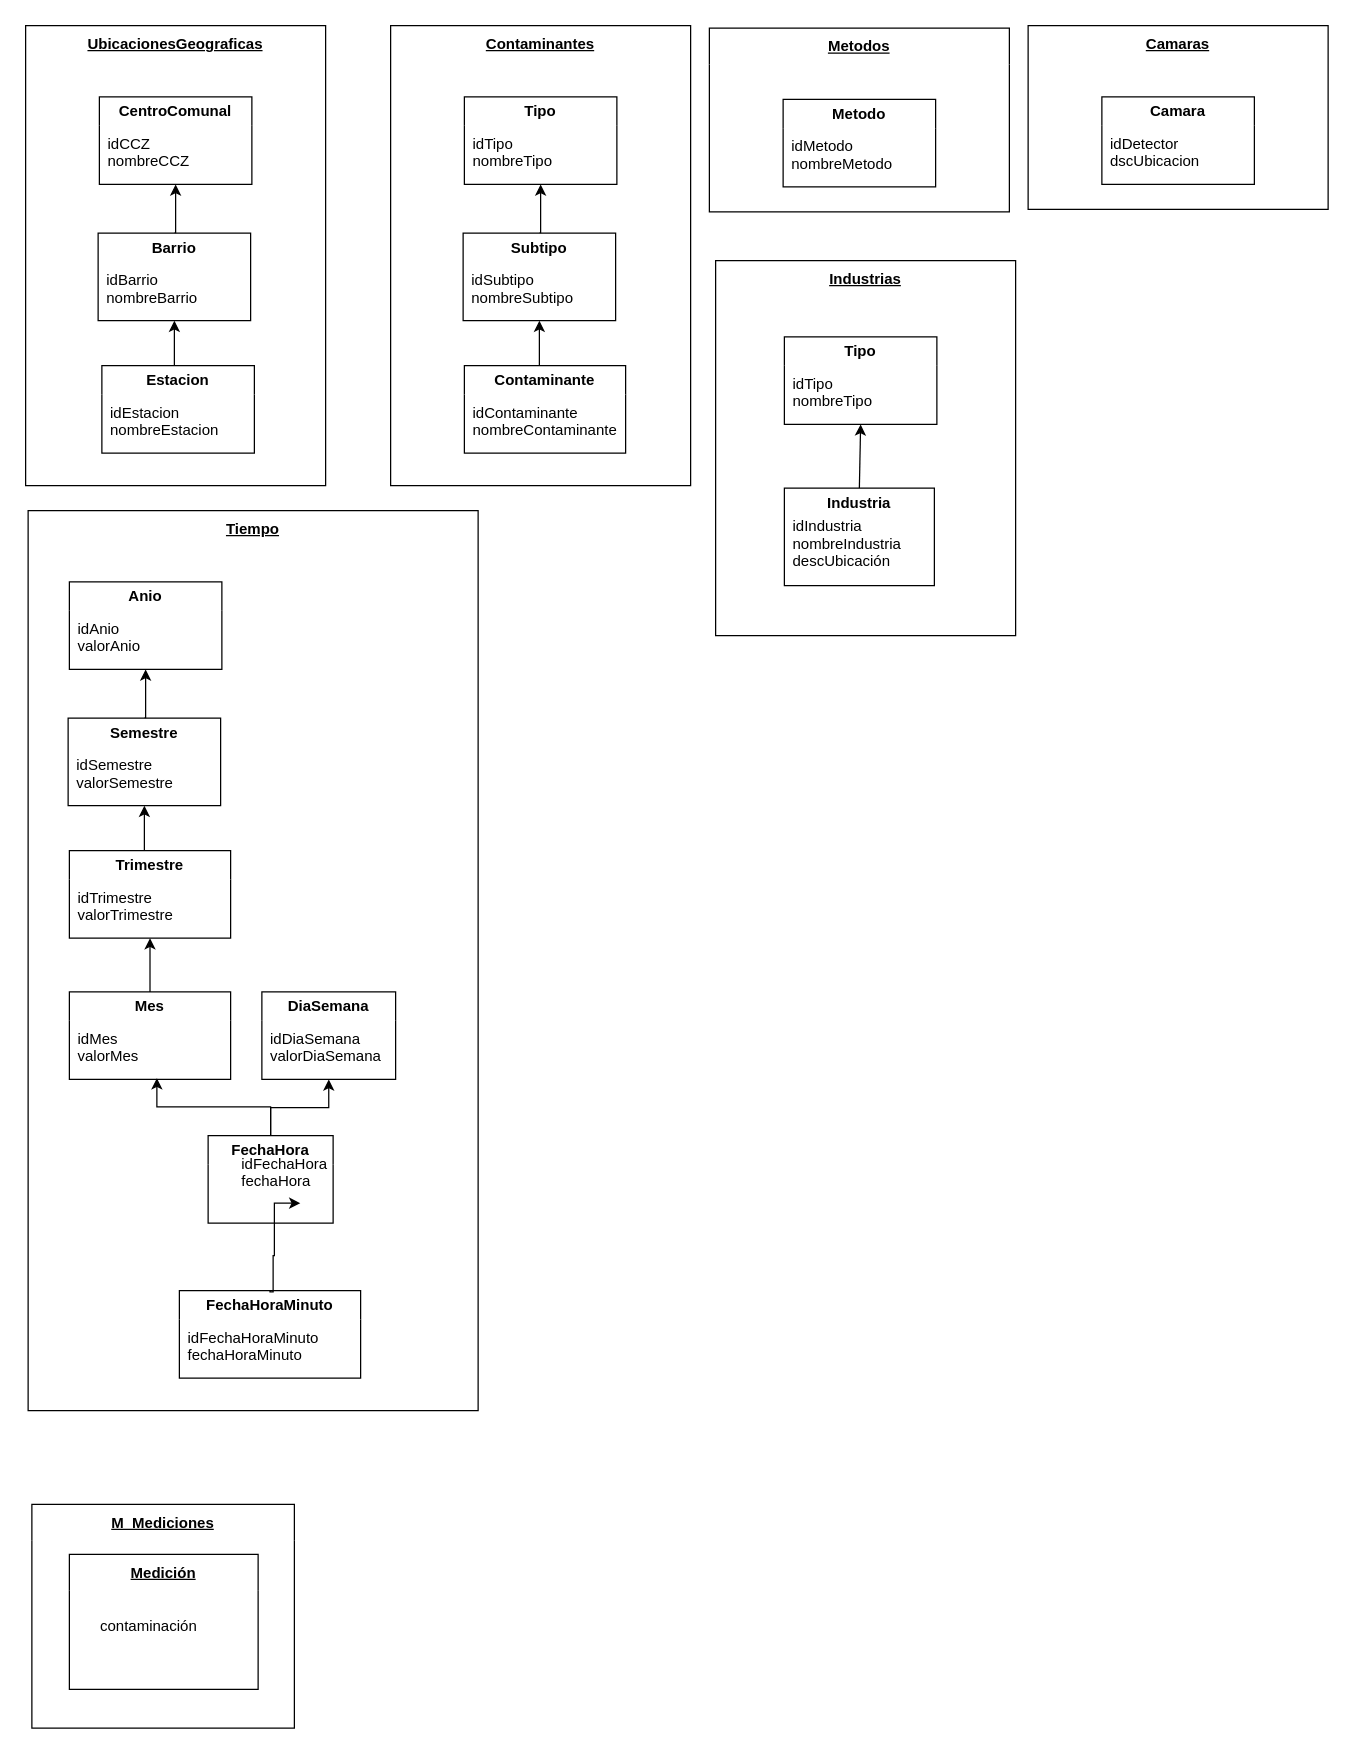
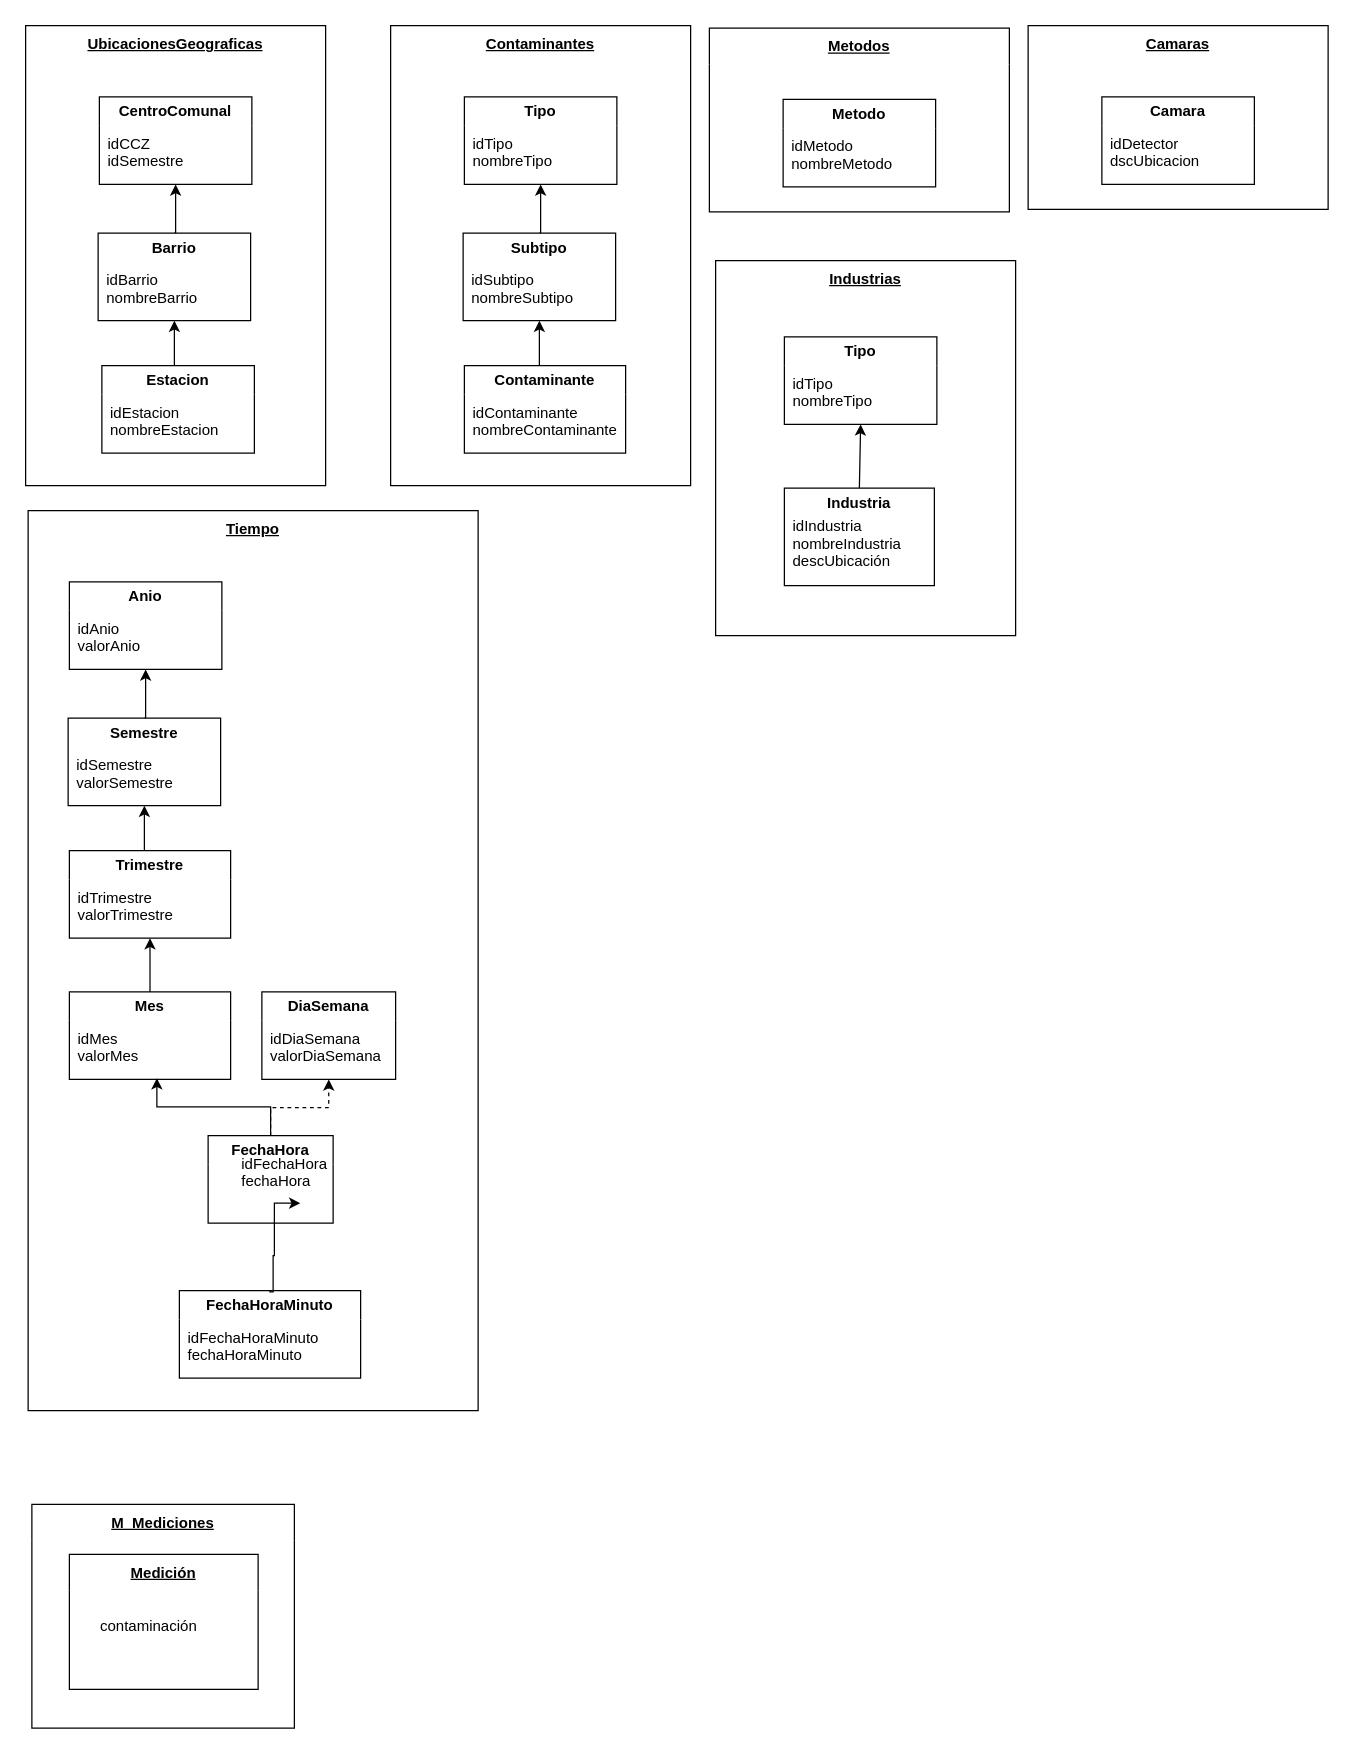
node "idCCZ nombreCCZ": label "idCCZ nombreCCZ" -> "idCCZ idSemestre"
edge "FechaHora" -> "DiaSemana": style solid -> dashed
